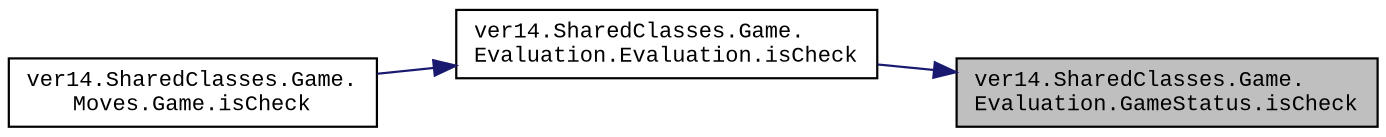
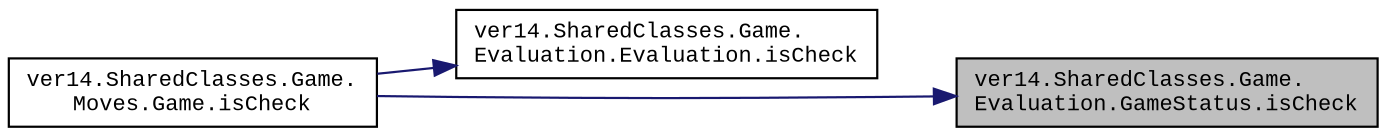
edge "ver14.SharedClasses.Game. Evaluation.Evaluation.isCheck" -> "ver14.SharedClasses.Game. Evaluation.GameStatus.isCheck": now "ver14.SharedClasses.Game. Moves.Game.isCheck" -> "ver14.SharedClasses.Game. Evaluation.GameStatus.isCheck"
